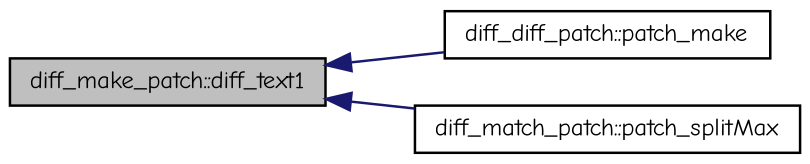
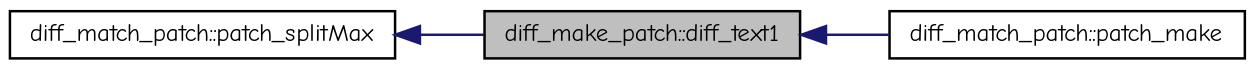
node "diff_diff_patch::patch_make": label "diff_diff_patch::patch_make" -> "diff_match_patch::patch_make"
edge "diff_match_patch::patch_splitMax" -> "diff_make_patch::diff_text1": reversed
